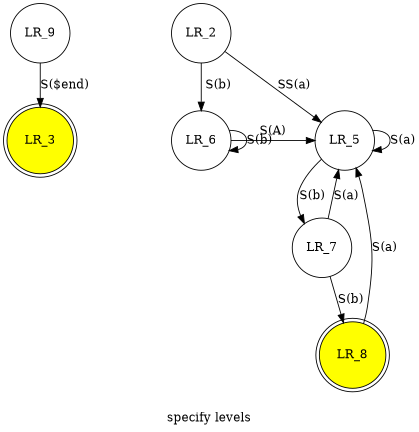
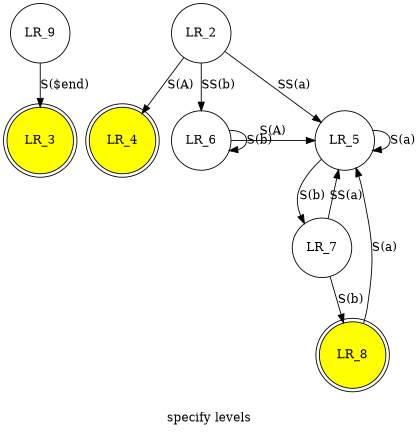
edge "LR_2" -> "LR_6": label "S(b)" -> "SS(b)"
node "LR_4": added
edge "LR_7" -> "LR_5": label "S(a)" -> "SS(a)"
